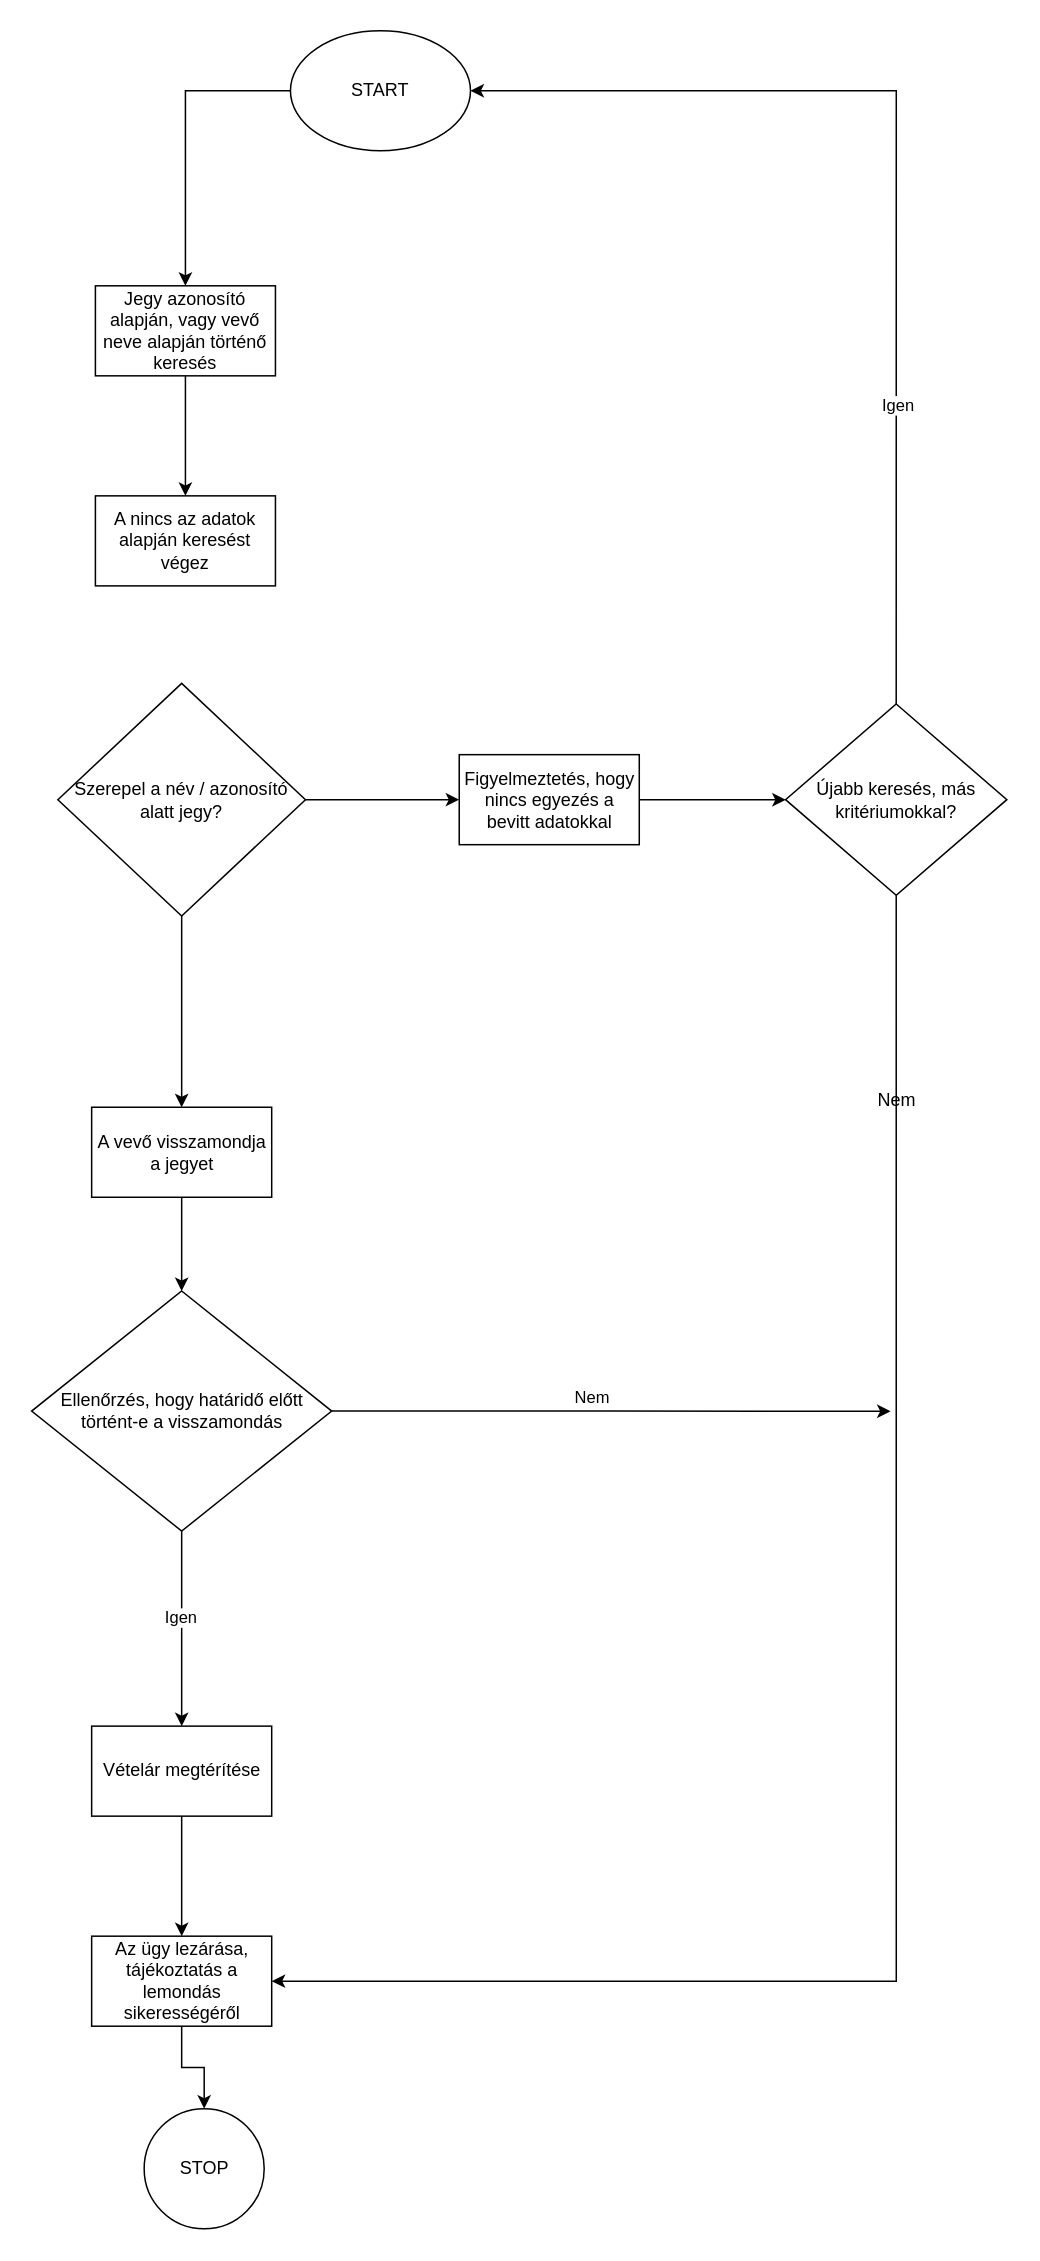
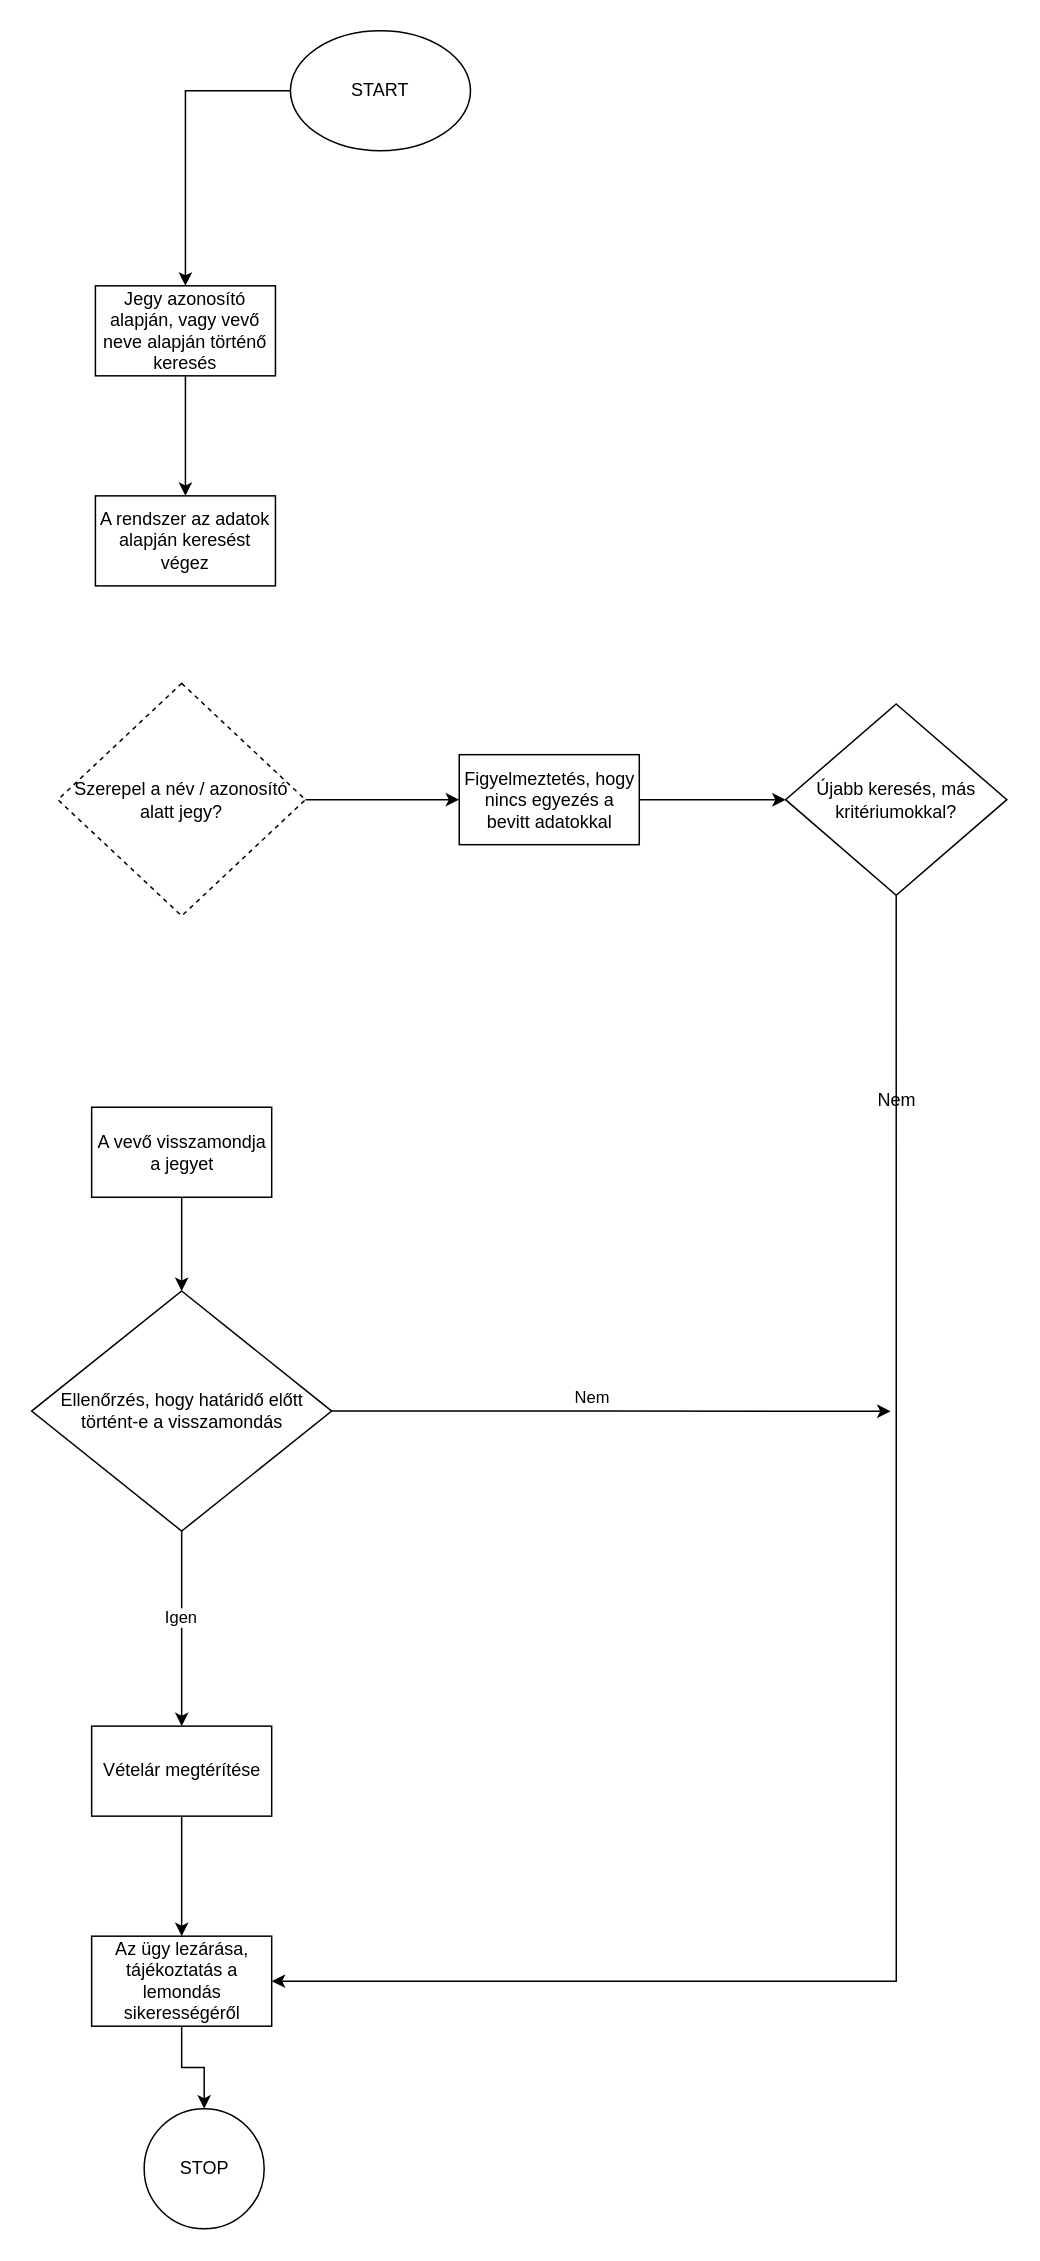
edge "Újabb keresés, más kritériumokkal?" -> "START": removed, label "Igen"
node "A nincs az adatok alapján keresést végez": label "A nincs az adatok alapján keresést végez" -> "A rendszer az adatok alapján keresést végez"
node "Szerepel a név / azonosító alatt jegy?": style solid -> dashed
edge "Szerepel a név / azonosító alatt jegy?" -> "A vevő visszamondja a jegyet": removed
